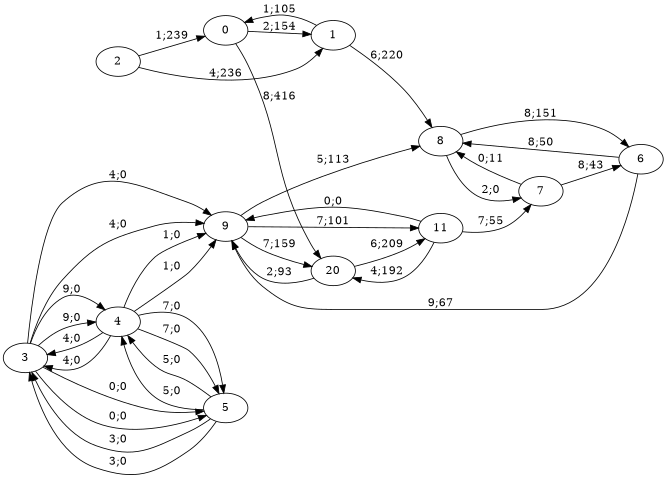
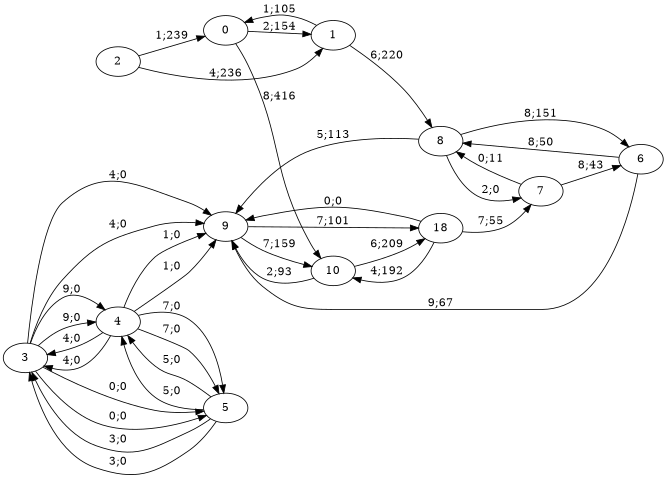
edge "9" -> "8": reversed
node "11": label "11" -> "18"
node "20": label "20" -> "10"
